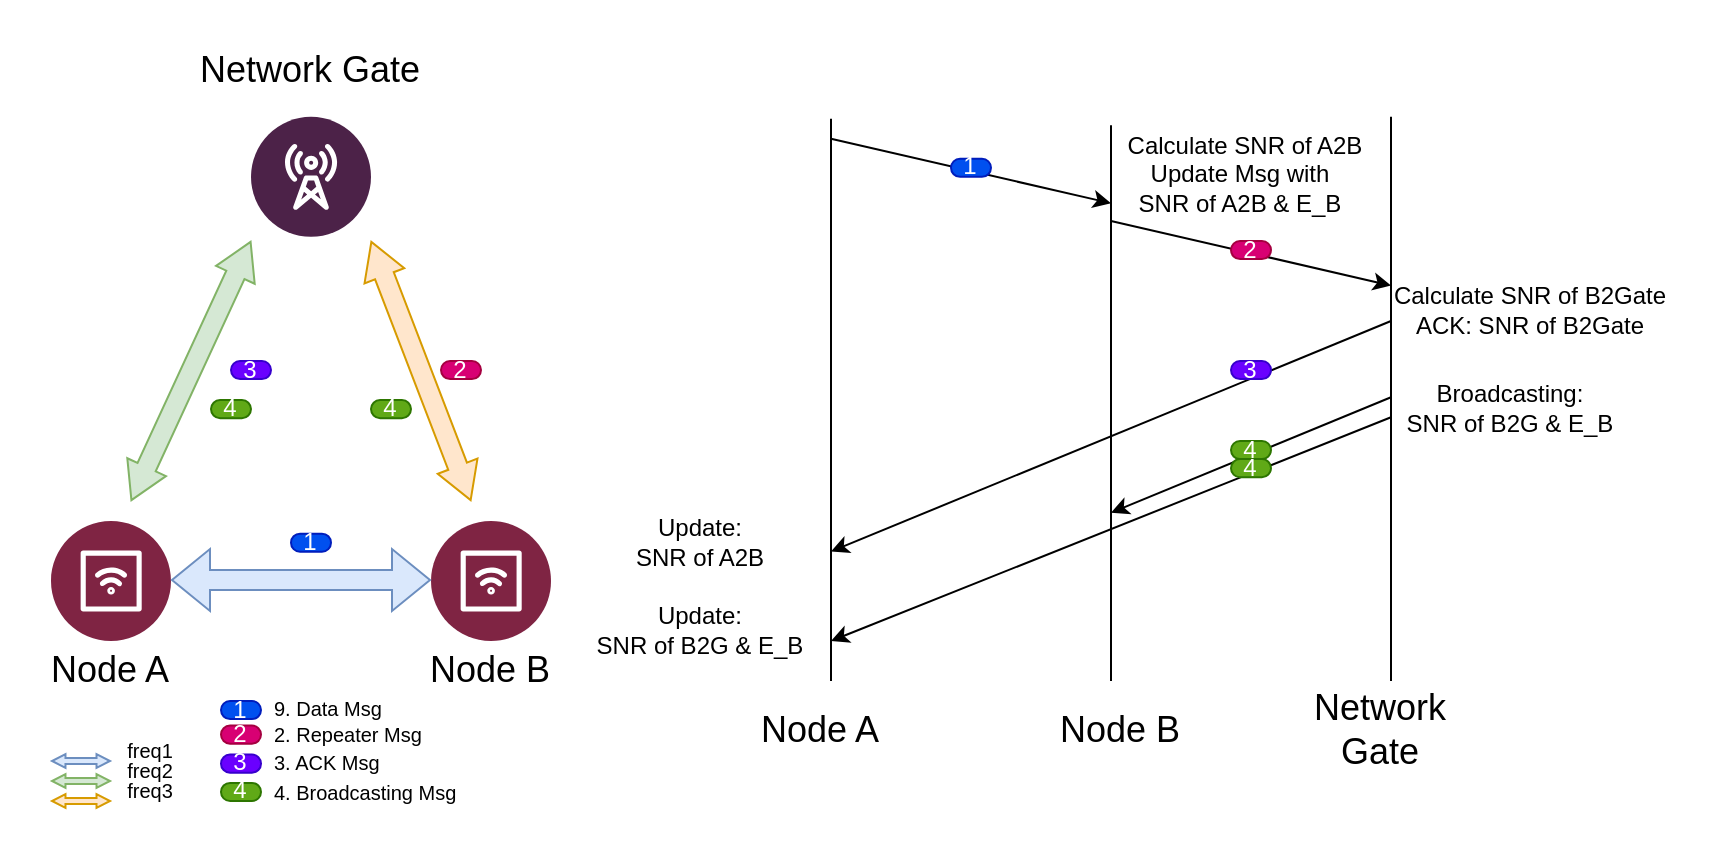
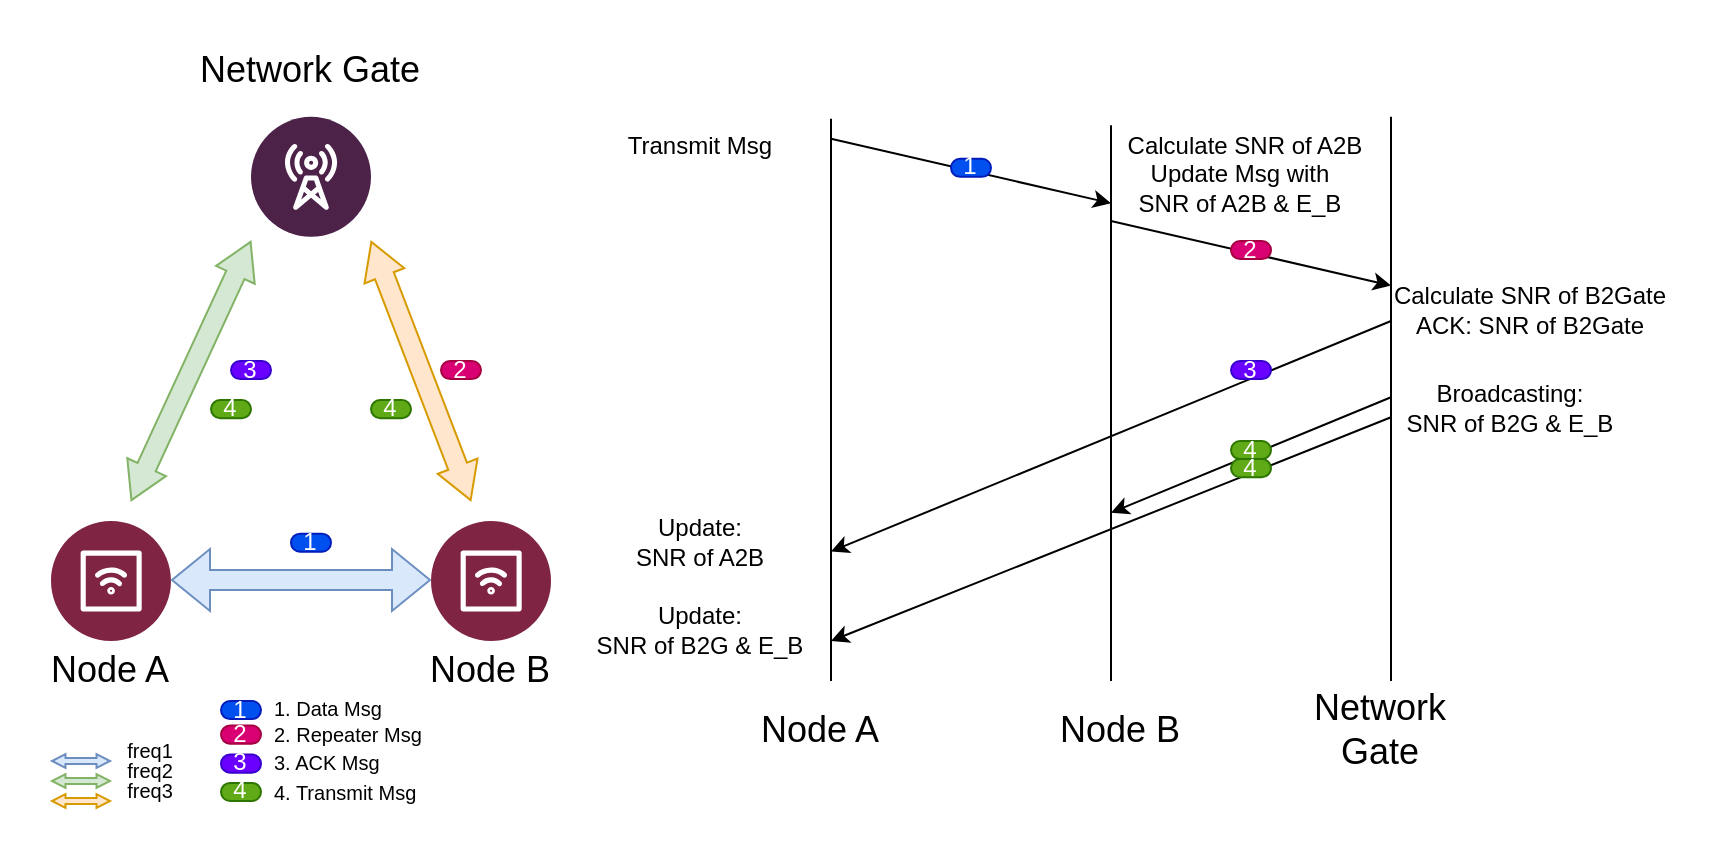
node "Transmit Msg": added
node "9. Data Msg": label "9. Data Msg" -> "1. Data Msg"
node "4. Broadcasting Msg": label "4. Broadcasting Msg" -> "4. Transmit Msg"
